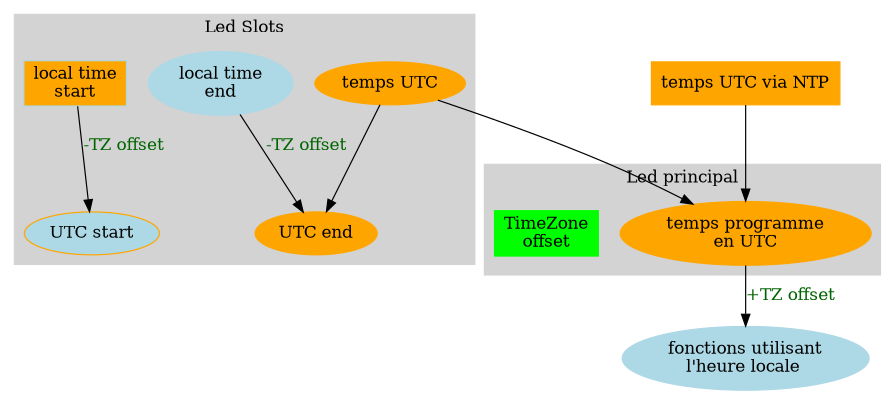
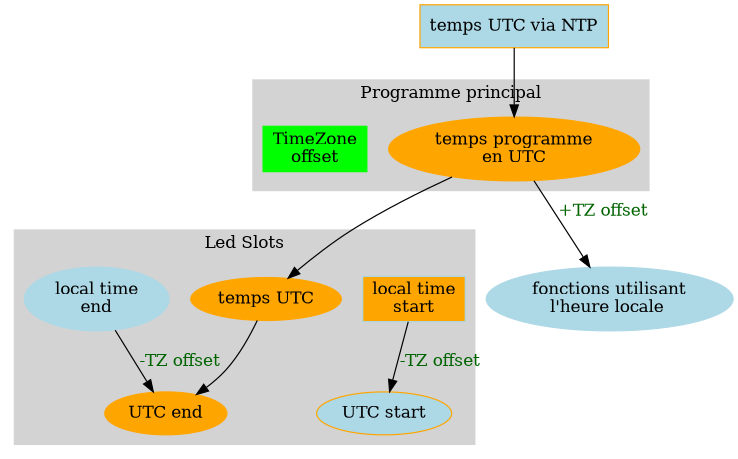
node "temps UTC via NTP": fillcolor orange -> lightblue
edge "temps UTC" -> "temps programme en UTC": reversed
cluster "Led principal": label "Led principal" -> "Programme principal"
